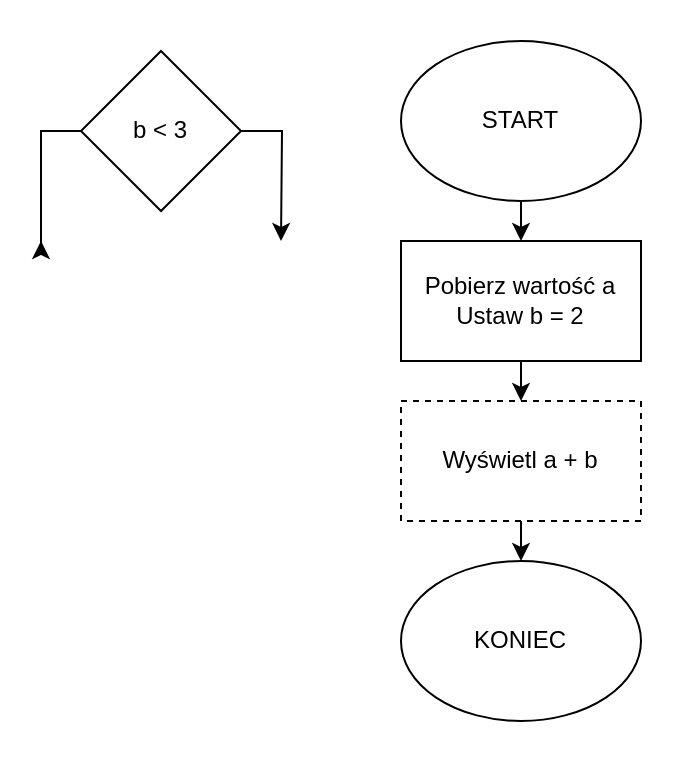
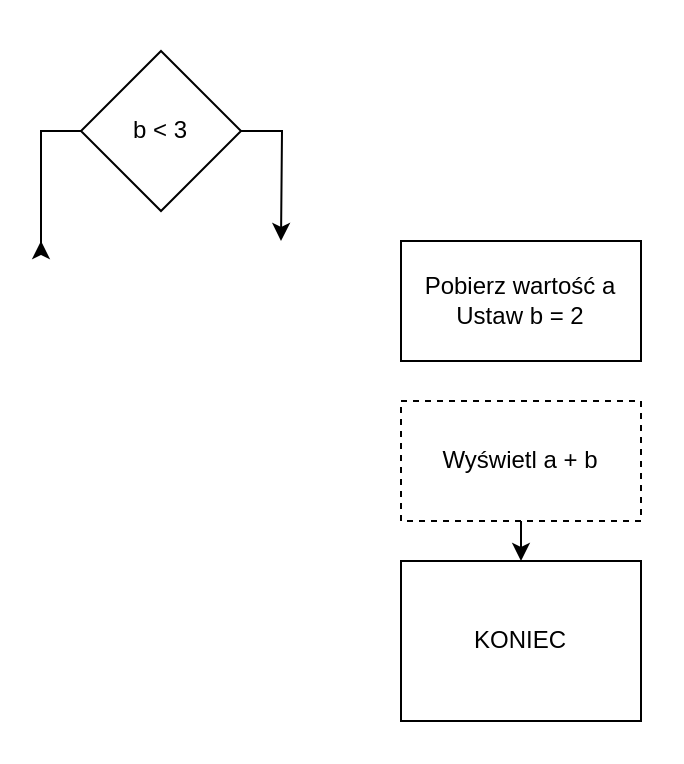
node "START": removed
edge "START" -> "Pobierz wartość a Ustaw b = 2": removed
edge "Pobierz wartość a Ustaw b = 2" -> "Wyświetl a + b": removed
node "KONIEC": shape ellipse -> rectangle
